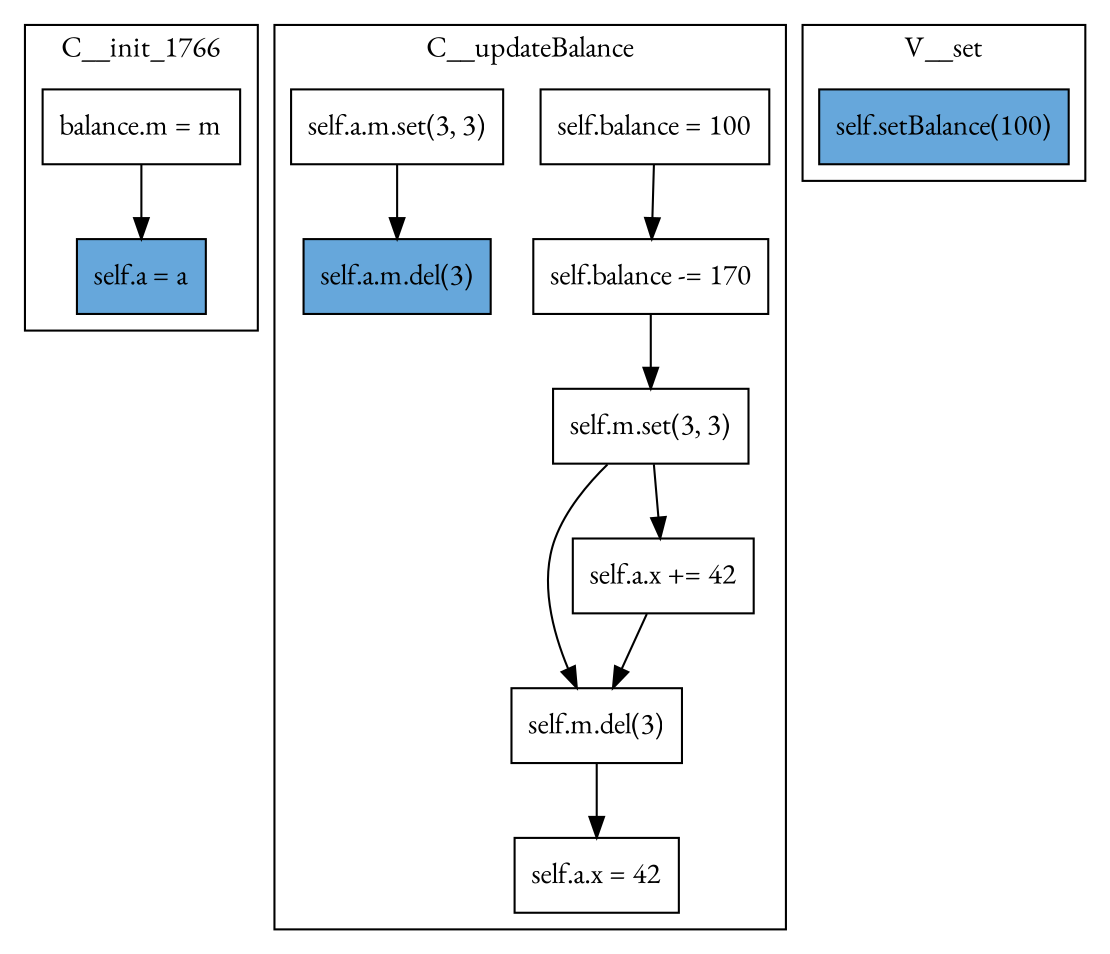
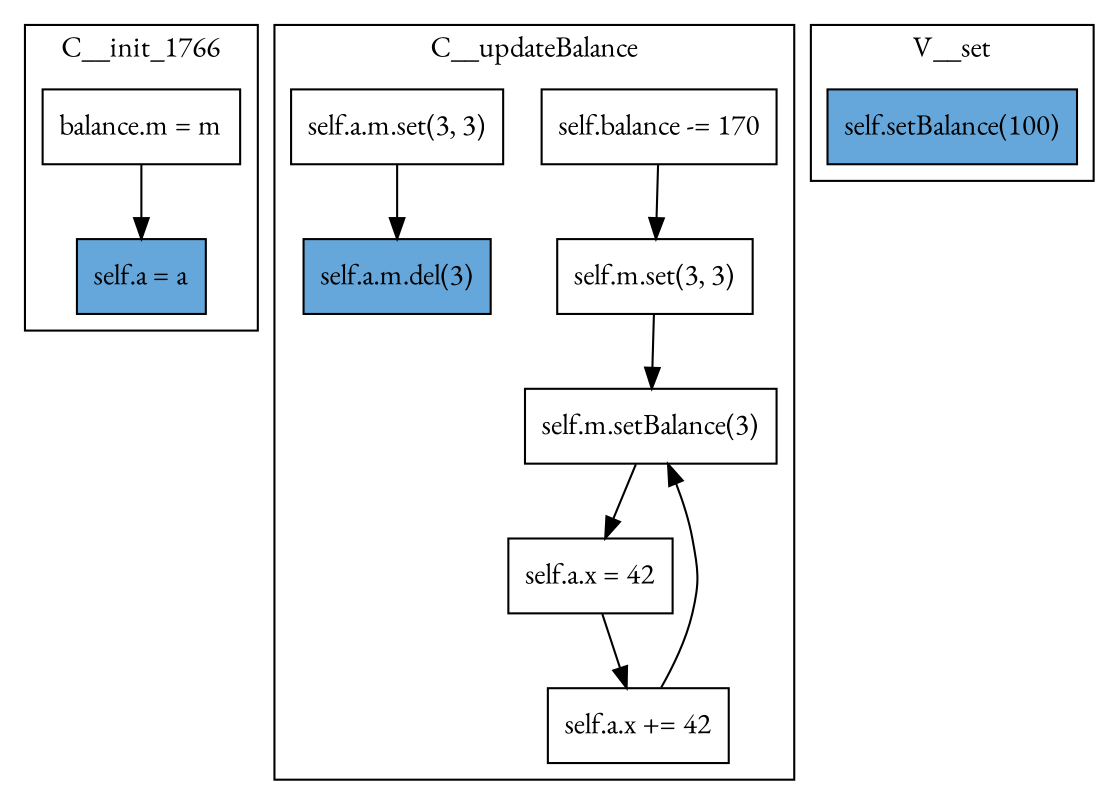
node "self.balance = 100": removed
edge "self.m.set(3, 3)" -> "self.a.x += 42": now "self.a.x = 42" -> "self.a.x += 42"
node "self.m.del(3)": label "self.m.del(3)" -> "self.m.setBalance(3)"
